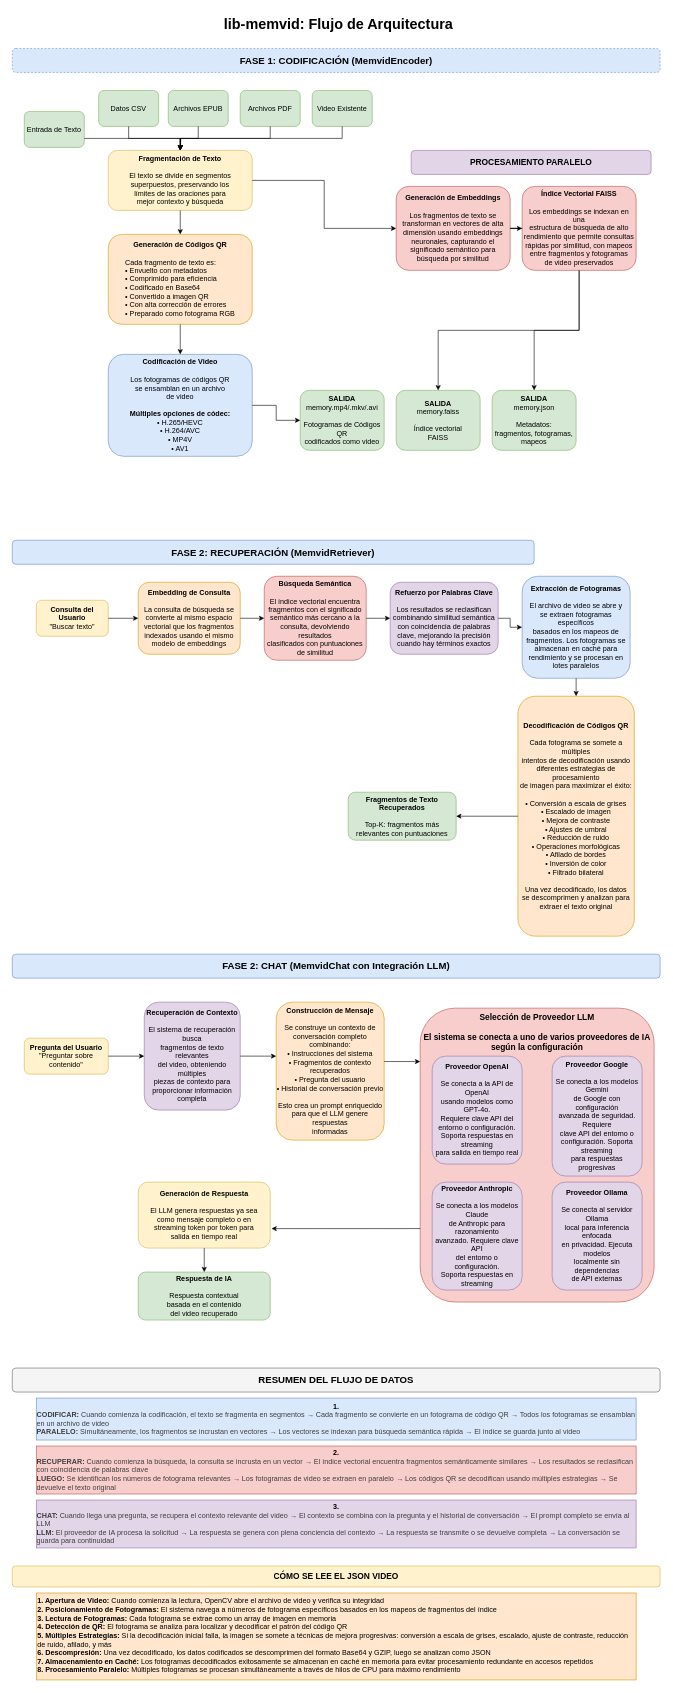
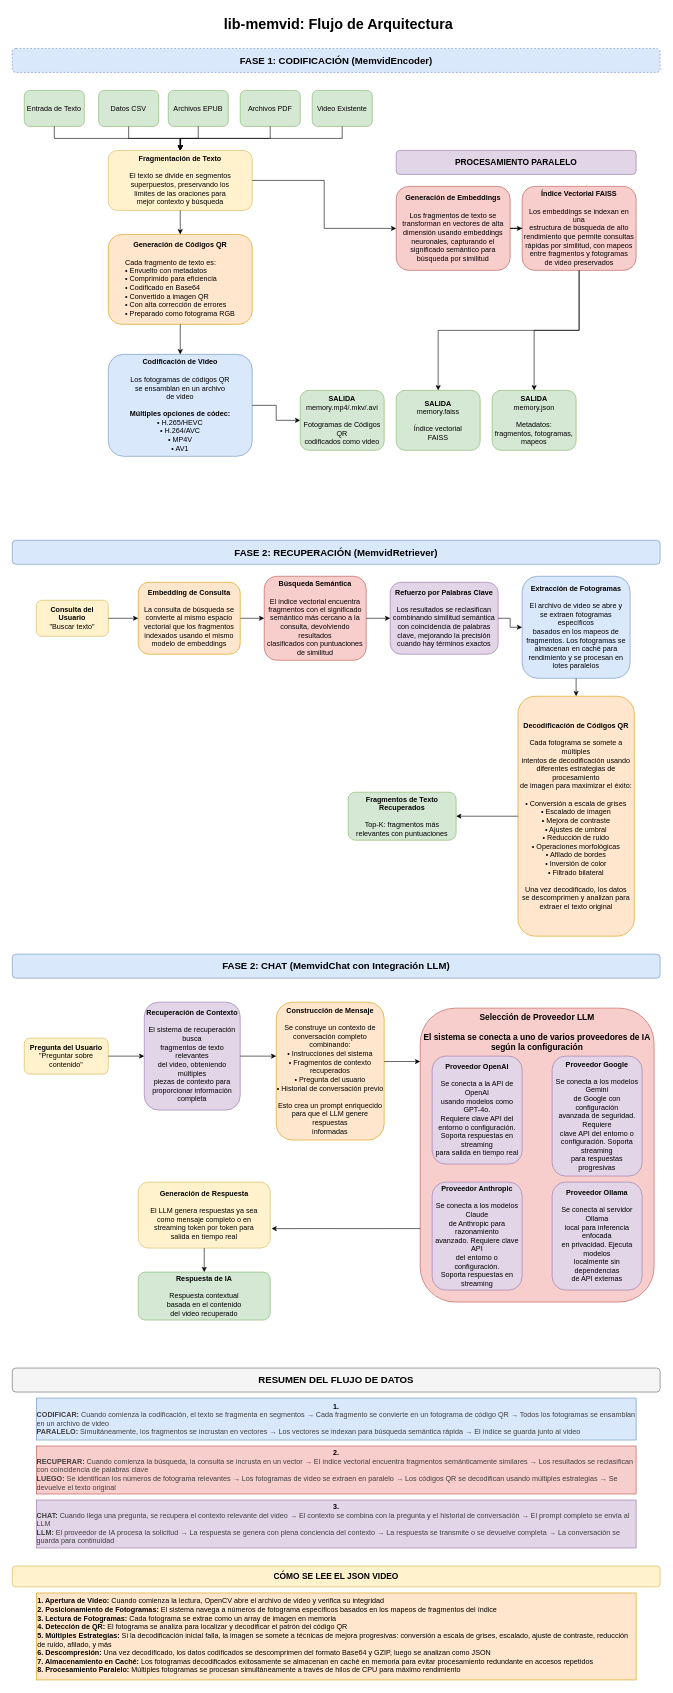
node "Entrada de Texto": moved (54, 129) -> (54, 108)
node "PROCESAMIENTO PARALELO": moved (531, 162) -> (516, 162)
node "FASE 2: RECUPERACIÓN (MemvidRetriever)": size 522x24 -> 648x24
